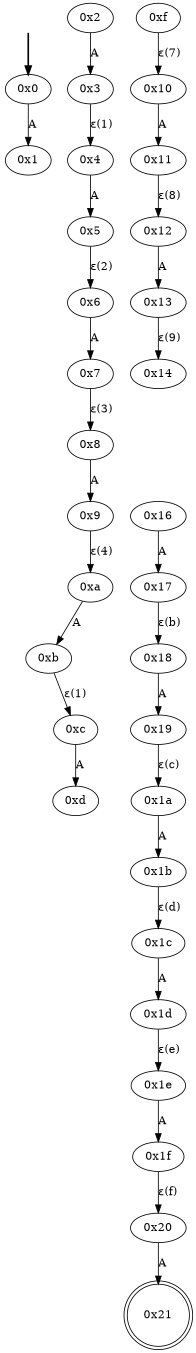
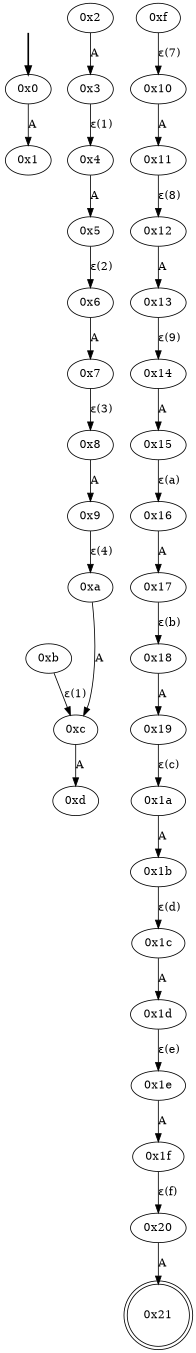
node "0x15": added
edge "0xa" -> "0xb": now "0xa" -> "0xc"
